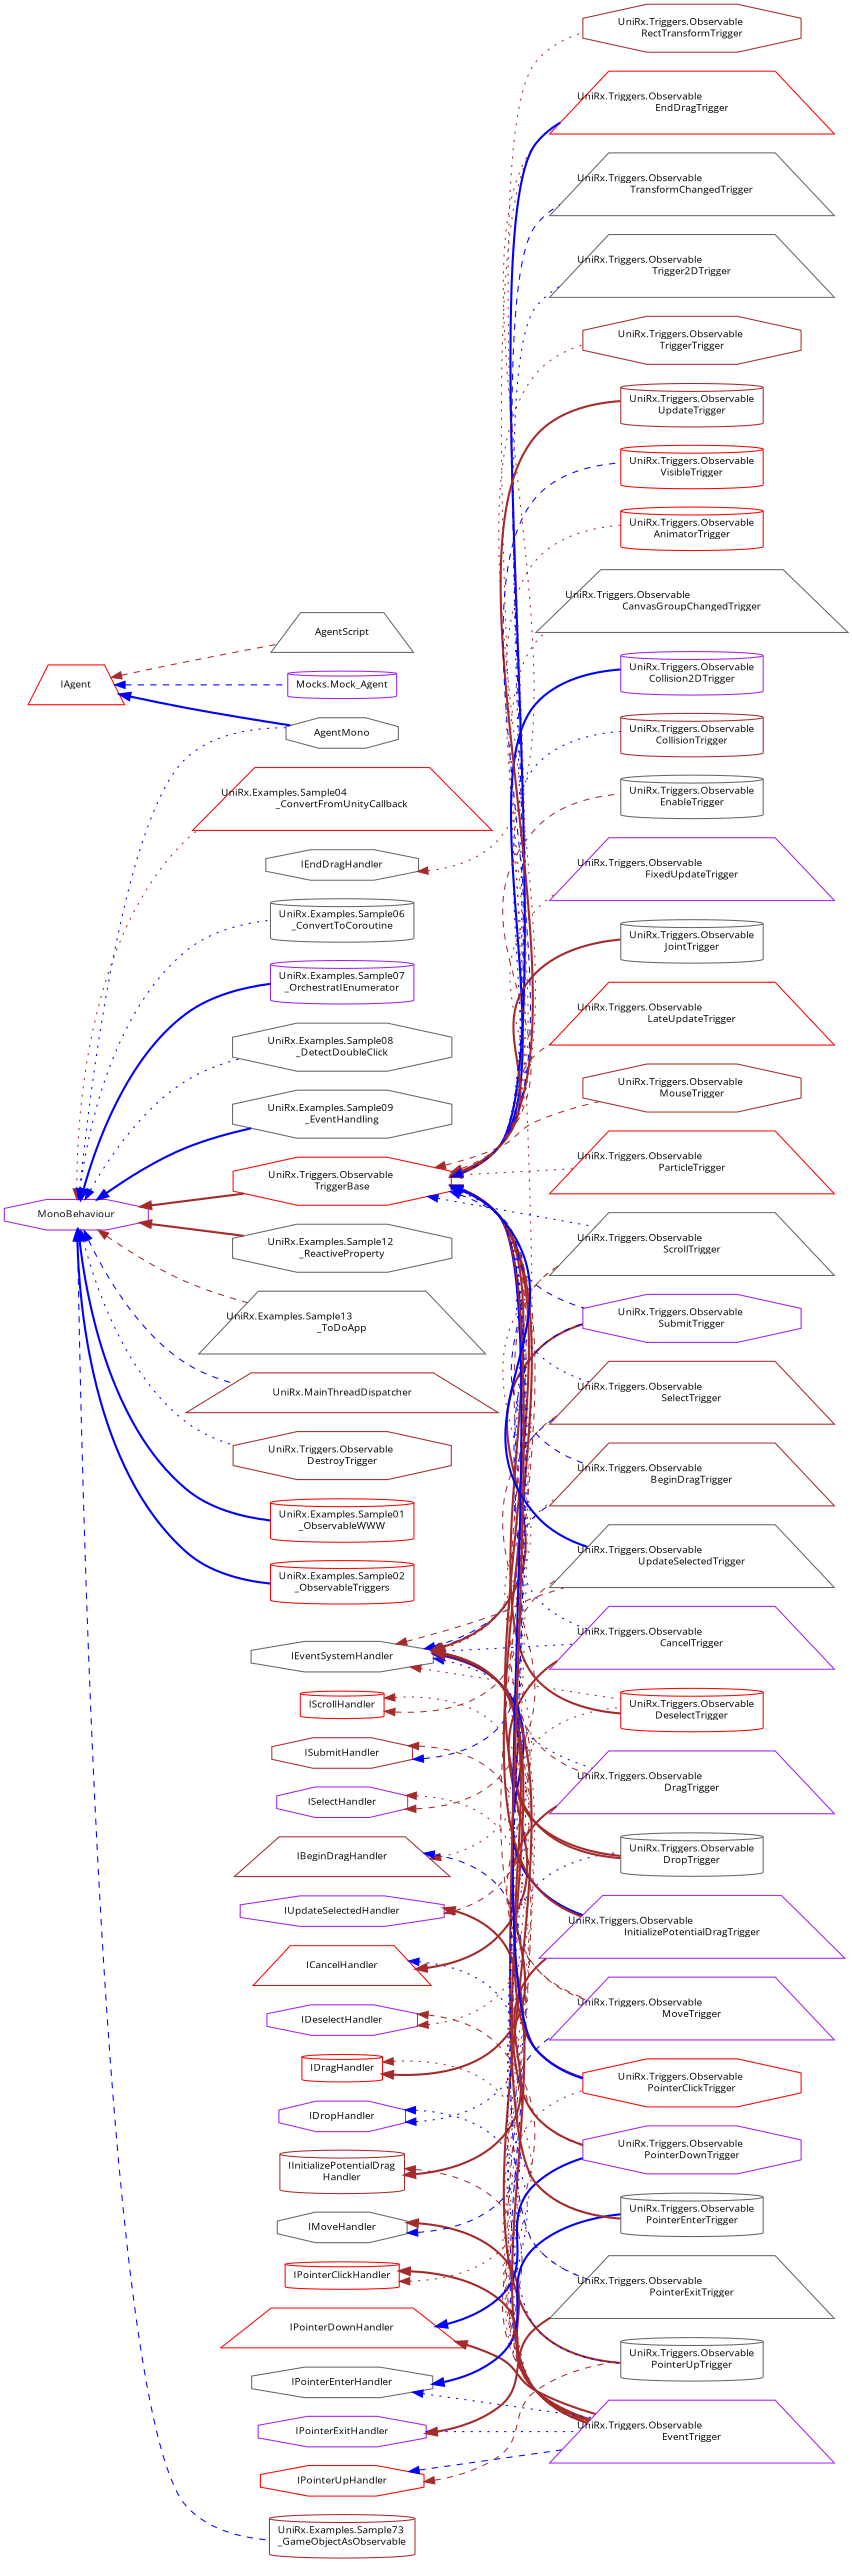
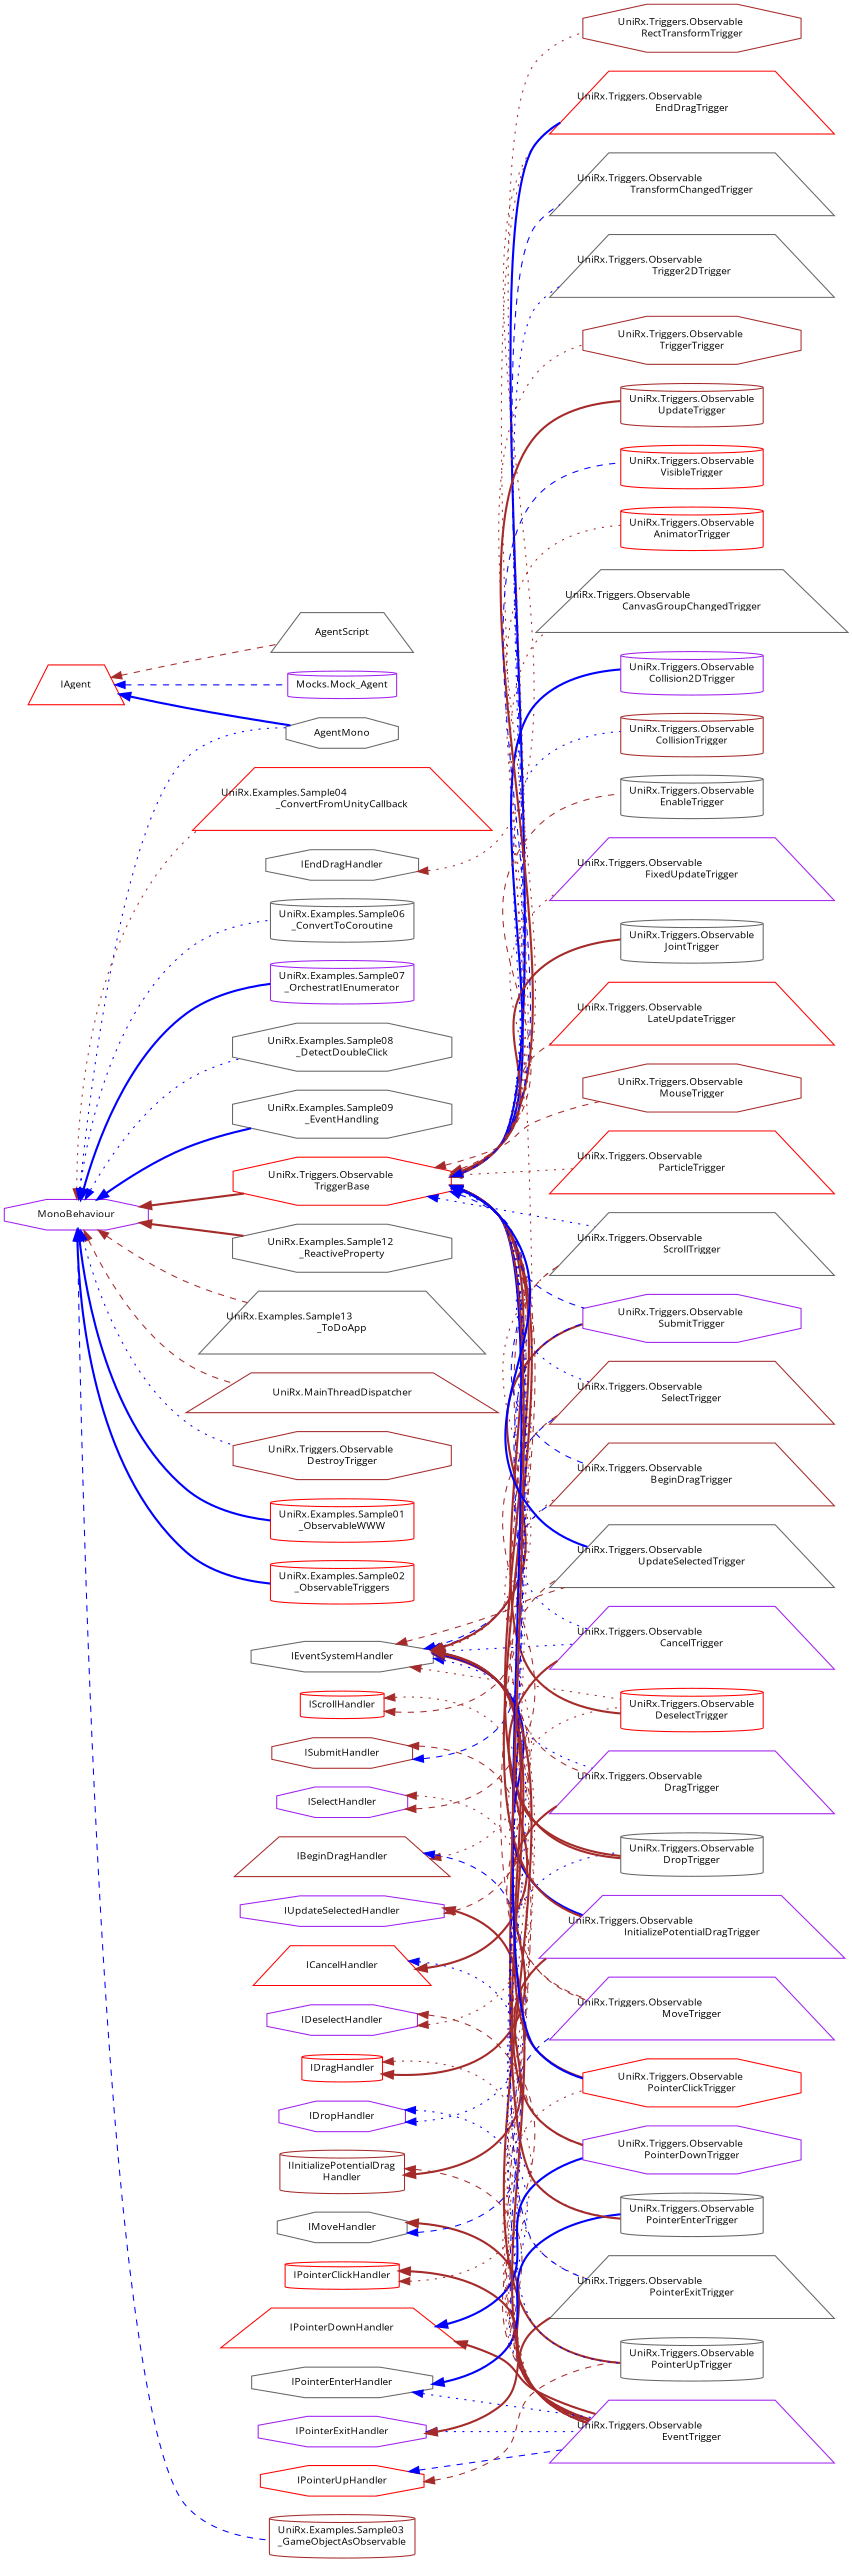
edge "UniRx.MainThreadDispatcher" -> "MonoBehaviour": color blue -> brown
node "UniRx.Examples.Sample73 _GameObjectAsObservable": label "UniRx.Examples.Sample73 _GameObjectAsObservable" -> "UniRx.Examples.Sample03 _GameObjectAsObservable"
